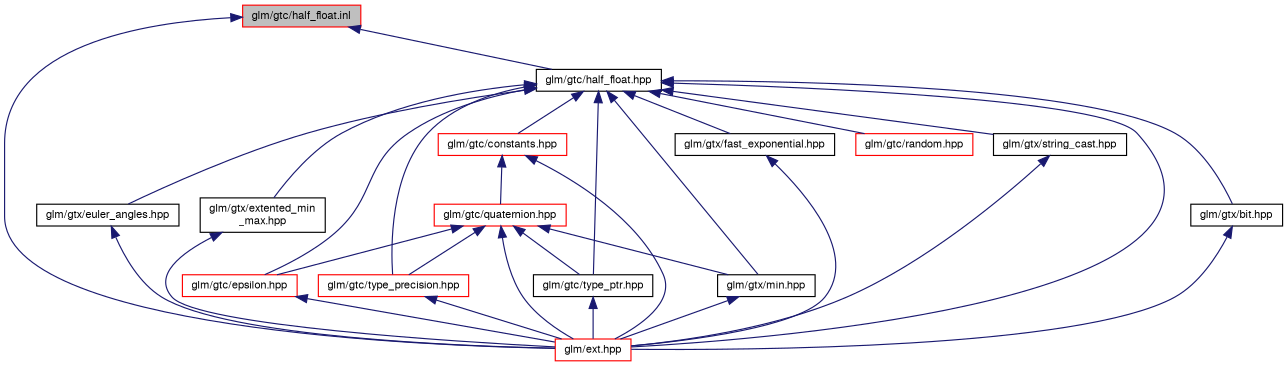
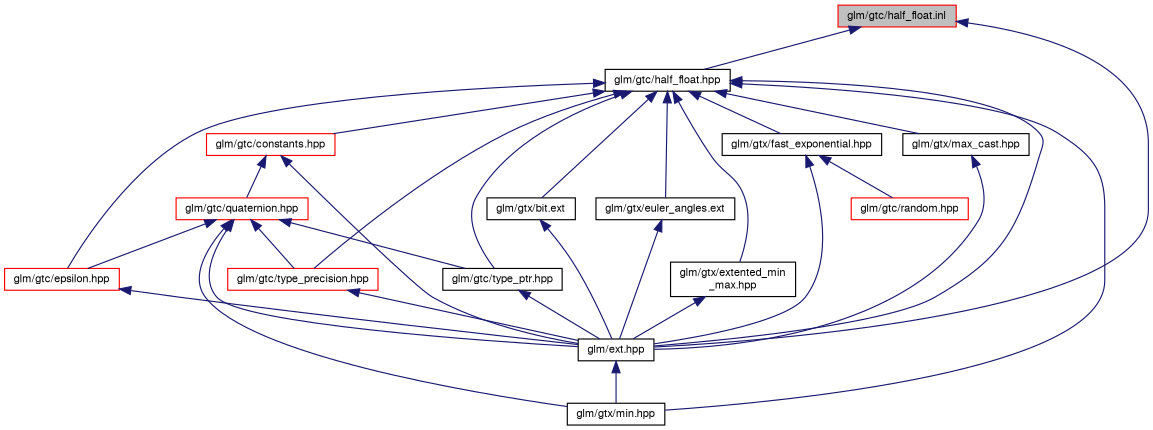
edge "glm/gtc/random.hpp" -> "glm/gtc/half_float.hpp": now "glm/gtc/random.hpp" -> "glm/gtx/fast_exponential.hpp"
node "glm/gtx/string_cast.hpp": label "glm/gtx/string_cast.hpp" -> "glm/gtx/max_cast.hpp"
node "glm/gtx/euler_angles.hpp": label "glm/gtx/euler_angles.hpp" -> "glm/gtx/euler_angles.ext"
node "glm/gtx/bit.hpp": label "glm/gtx/bit.hpp" -> "glm/gtx/bit.ext"
edge "glm/ext.hpp" -> "glm/gtx/min.hpp": reversed
node "glm/ext.hpp": color red -> black
